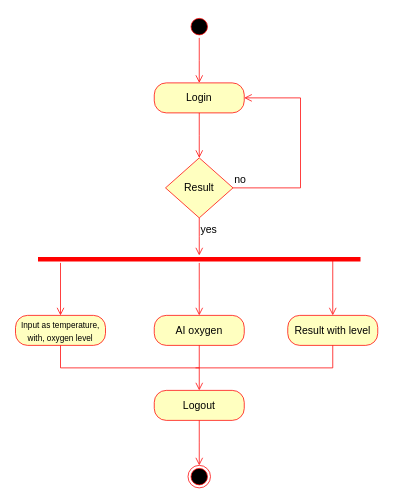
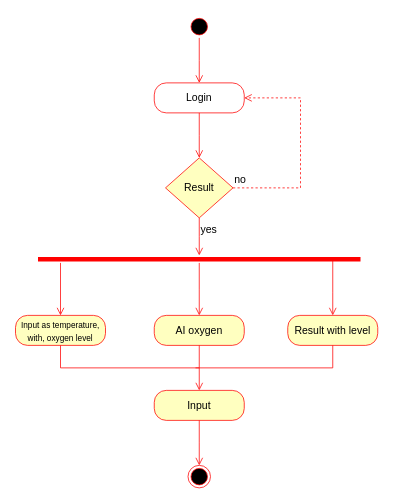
node "Login": fillcolor #ffffc0 -> #ffffff
edge "Result" -> "Login": style solid -> dashed
node "Logout": label "Logout" -> "Input"
